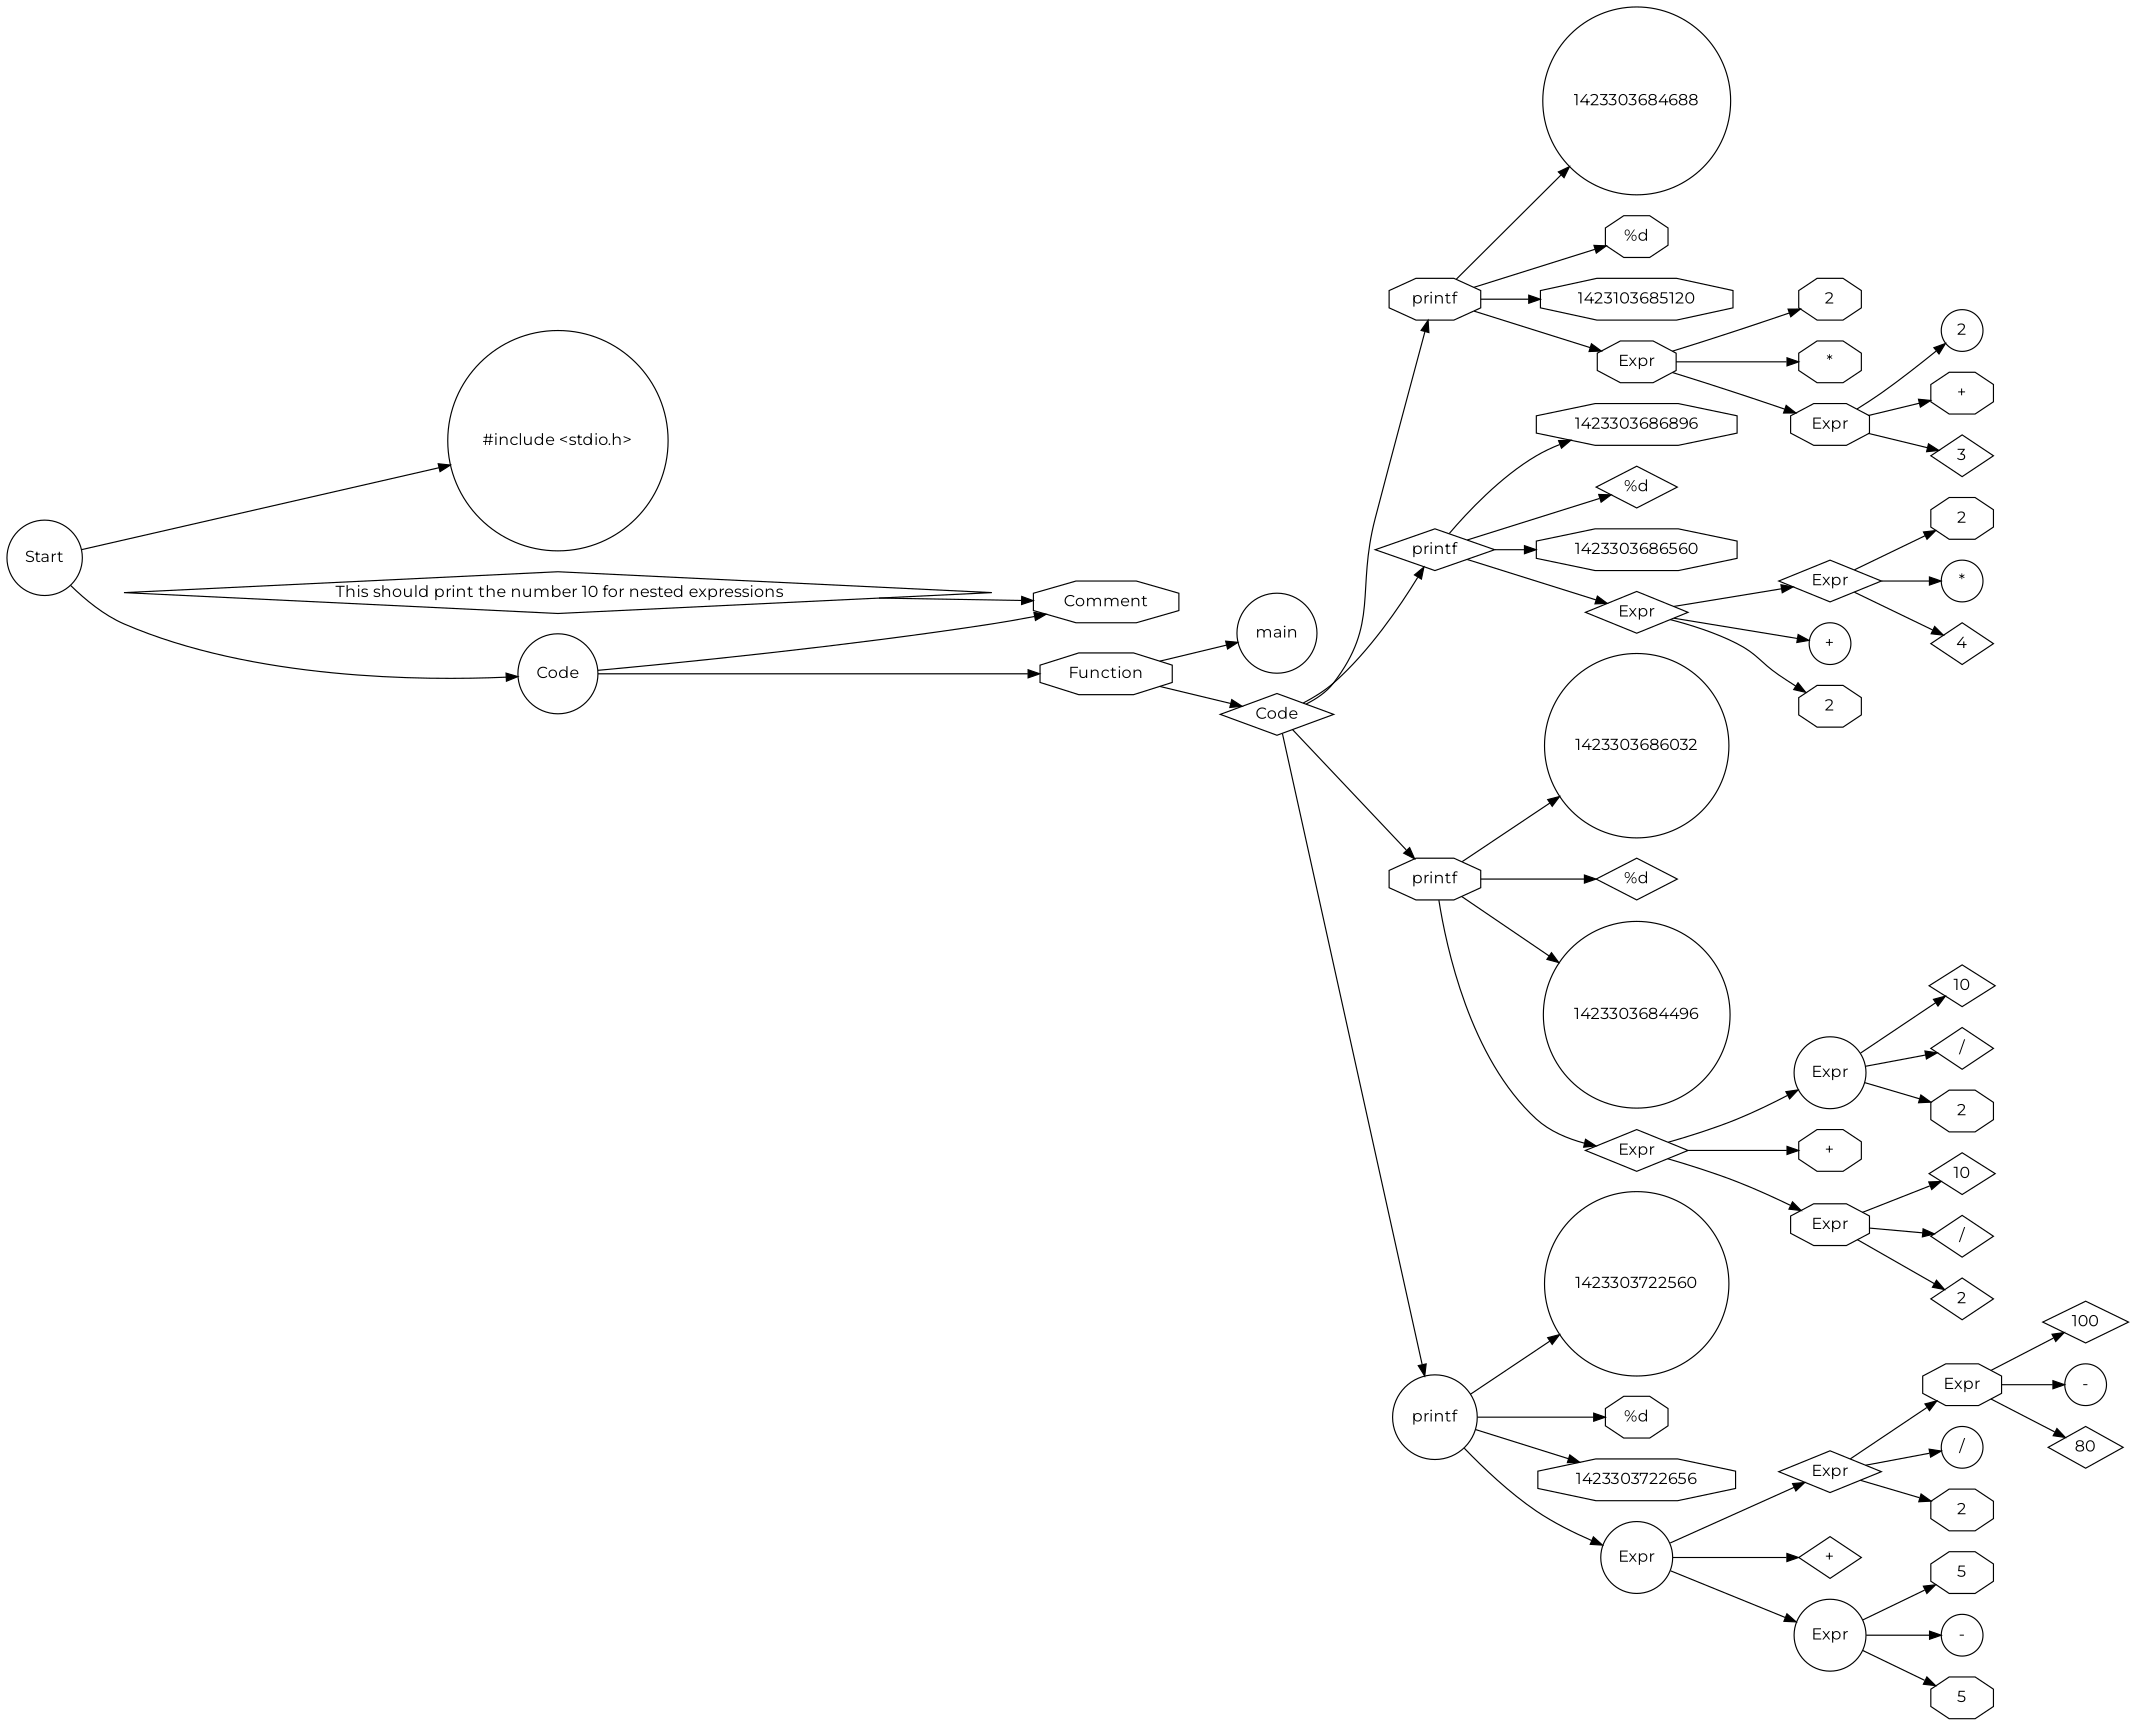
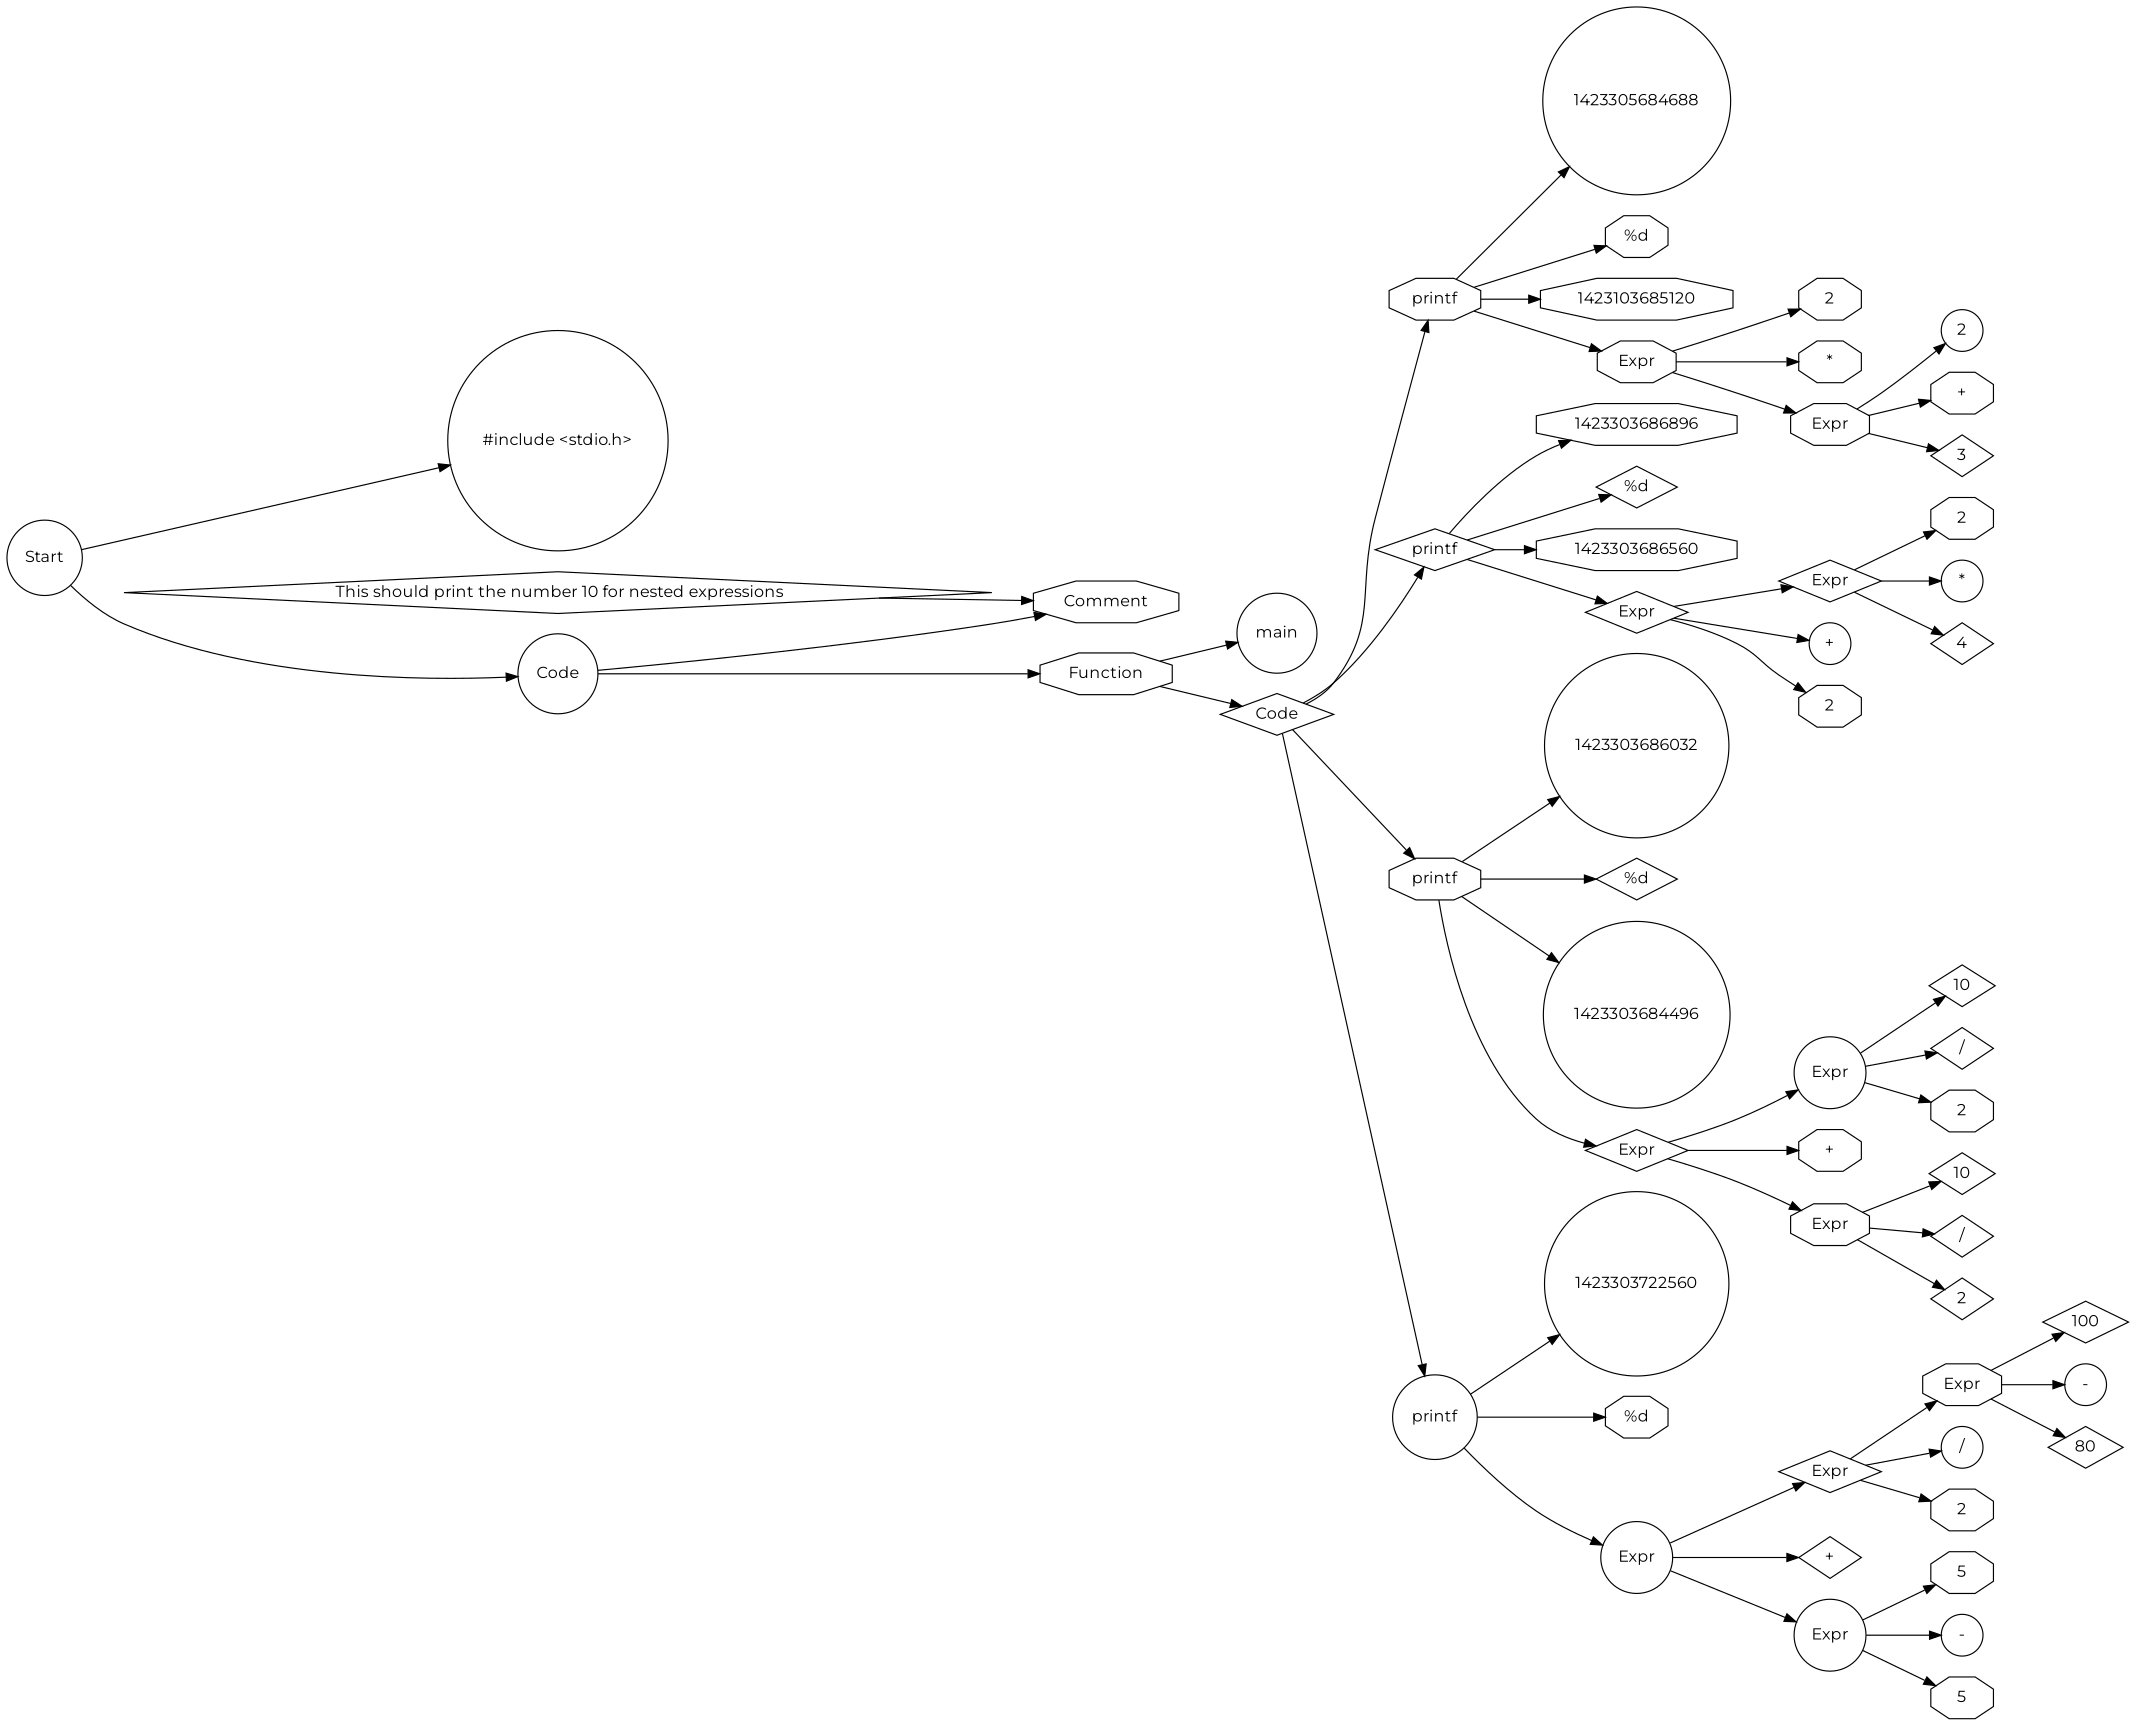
node "1423303684688": label "1423303684688" -> "1423305684688"
node "1423303722656": removed
